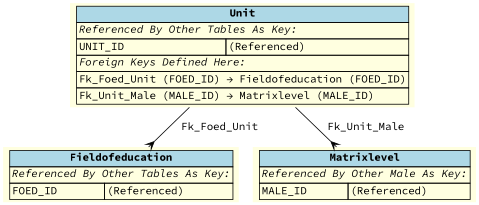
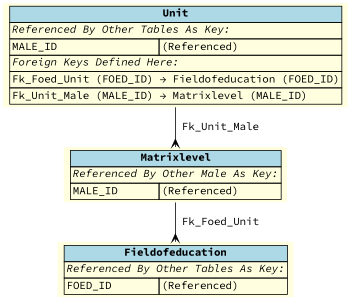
node "Unit": text "UNIT_ID" -> "MALE_ID"
edge "Unit" -- "Fieldofeducation": now "Matrixlevel" -- "Fieldofeducation"
